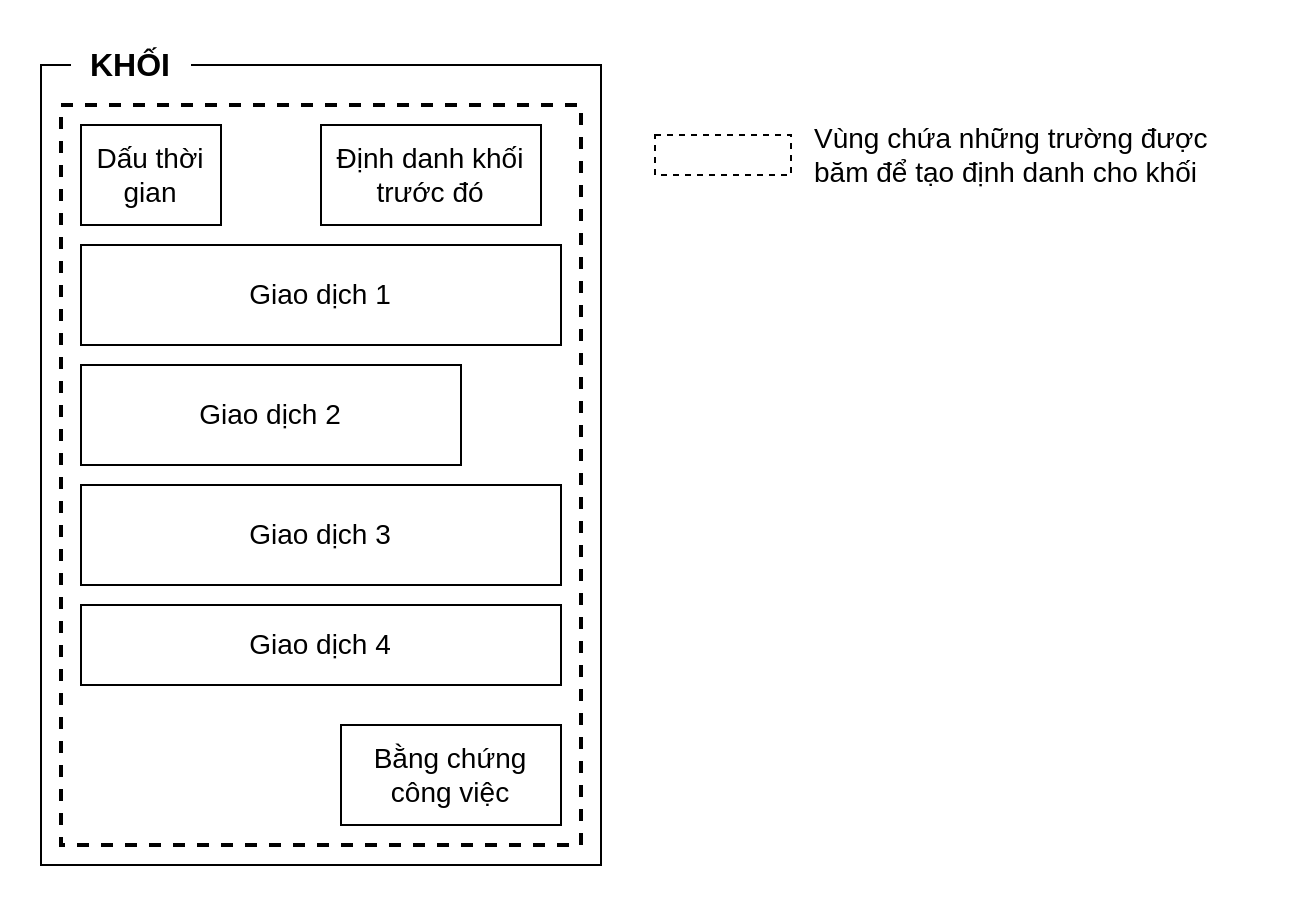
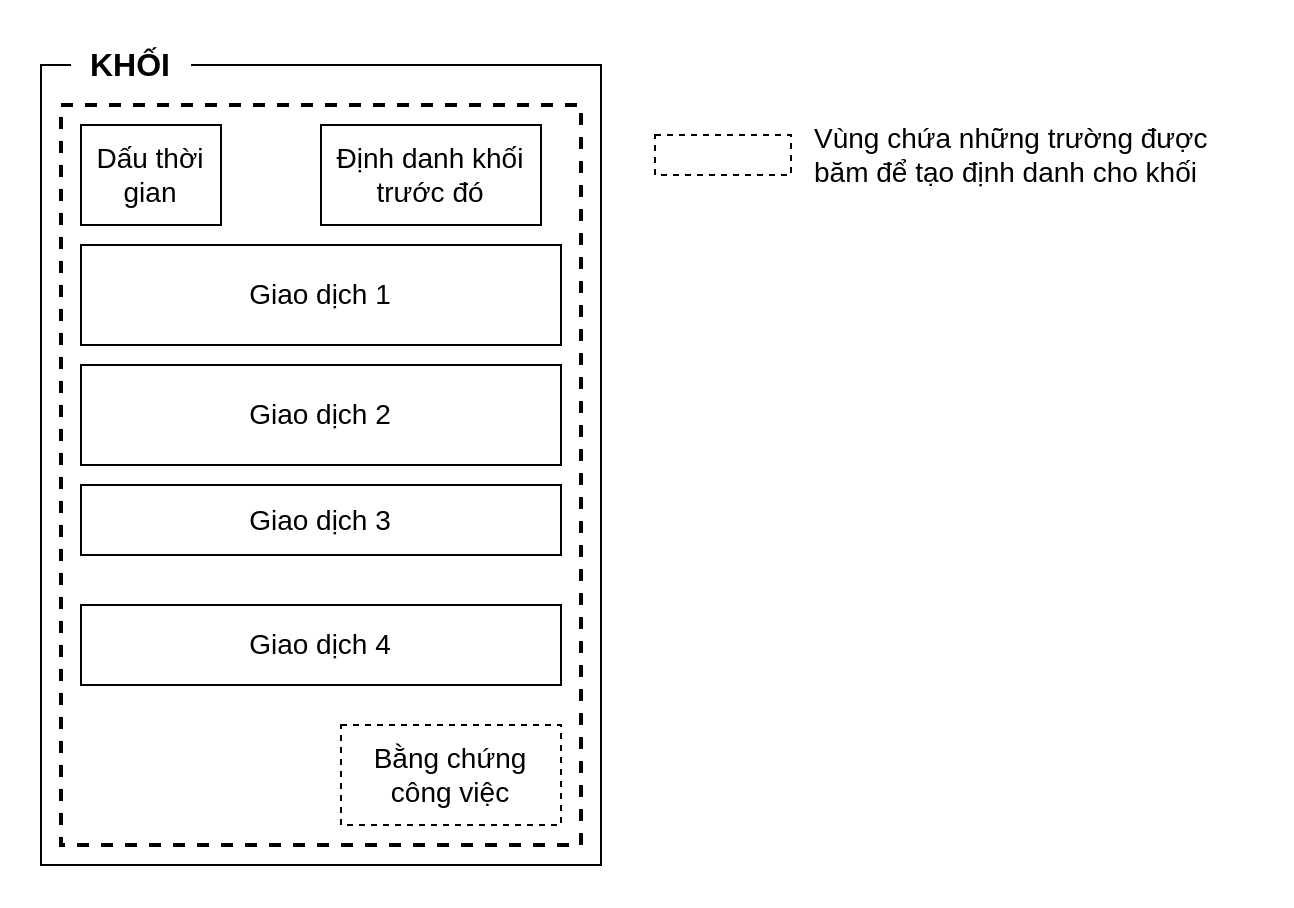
node "Giao dịch 2": size 380x100 -> 480x100
node "Giao dịch 3": size 480x100 -> 480x70
node "Bằng chứng công việc": style solid -> dashed
